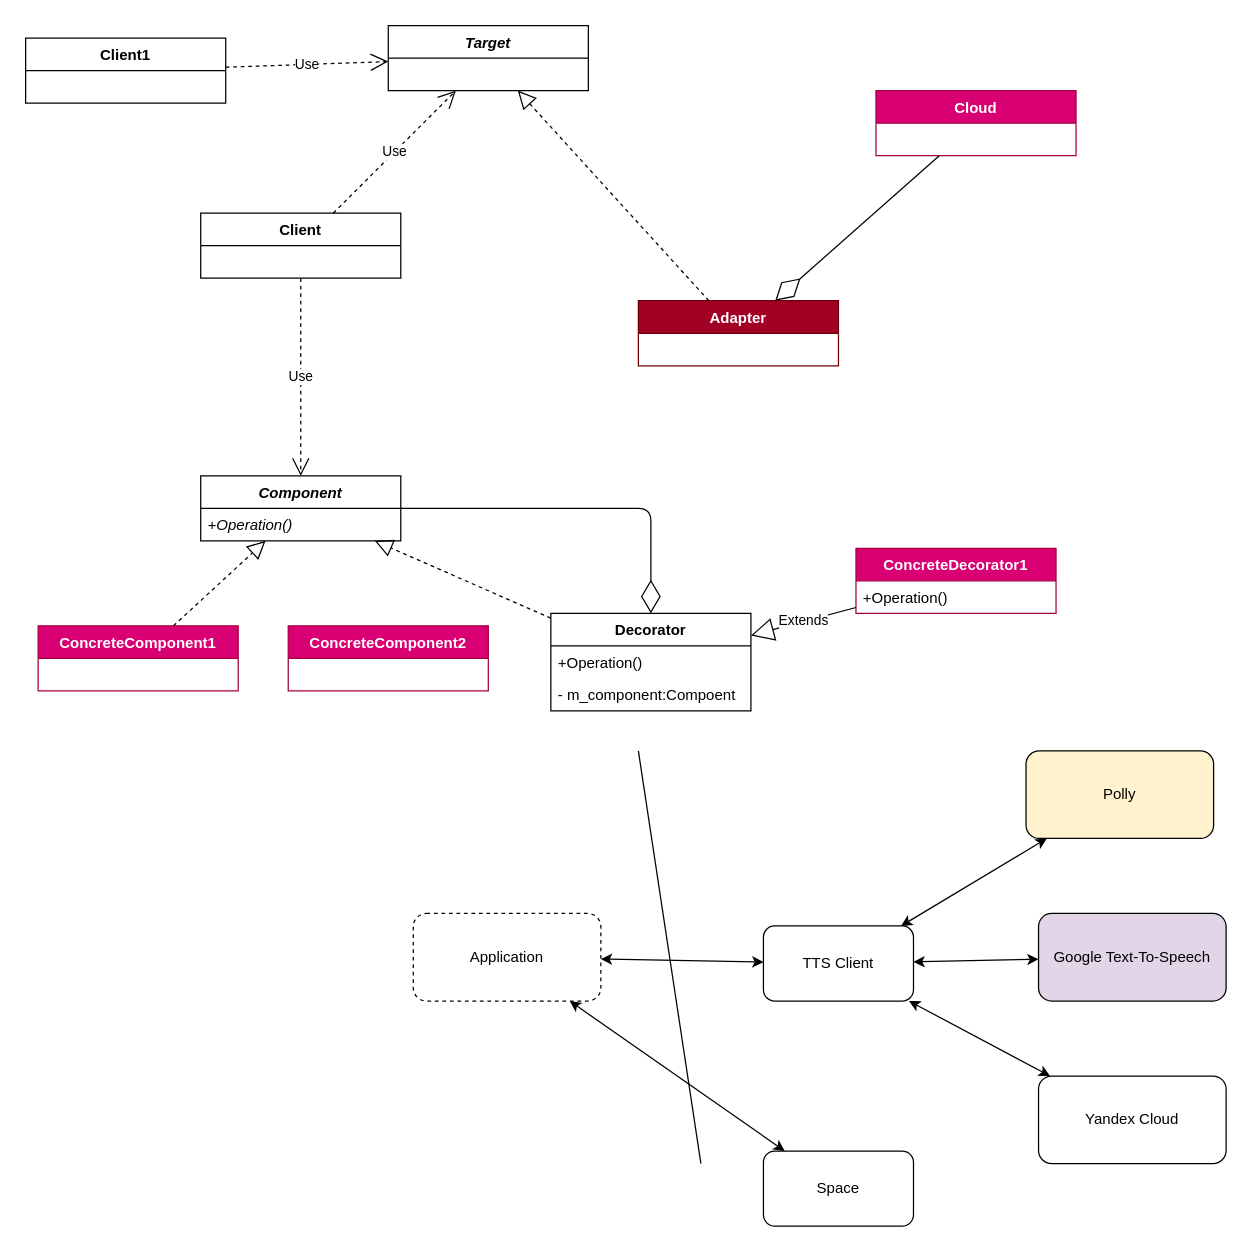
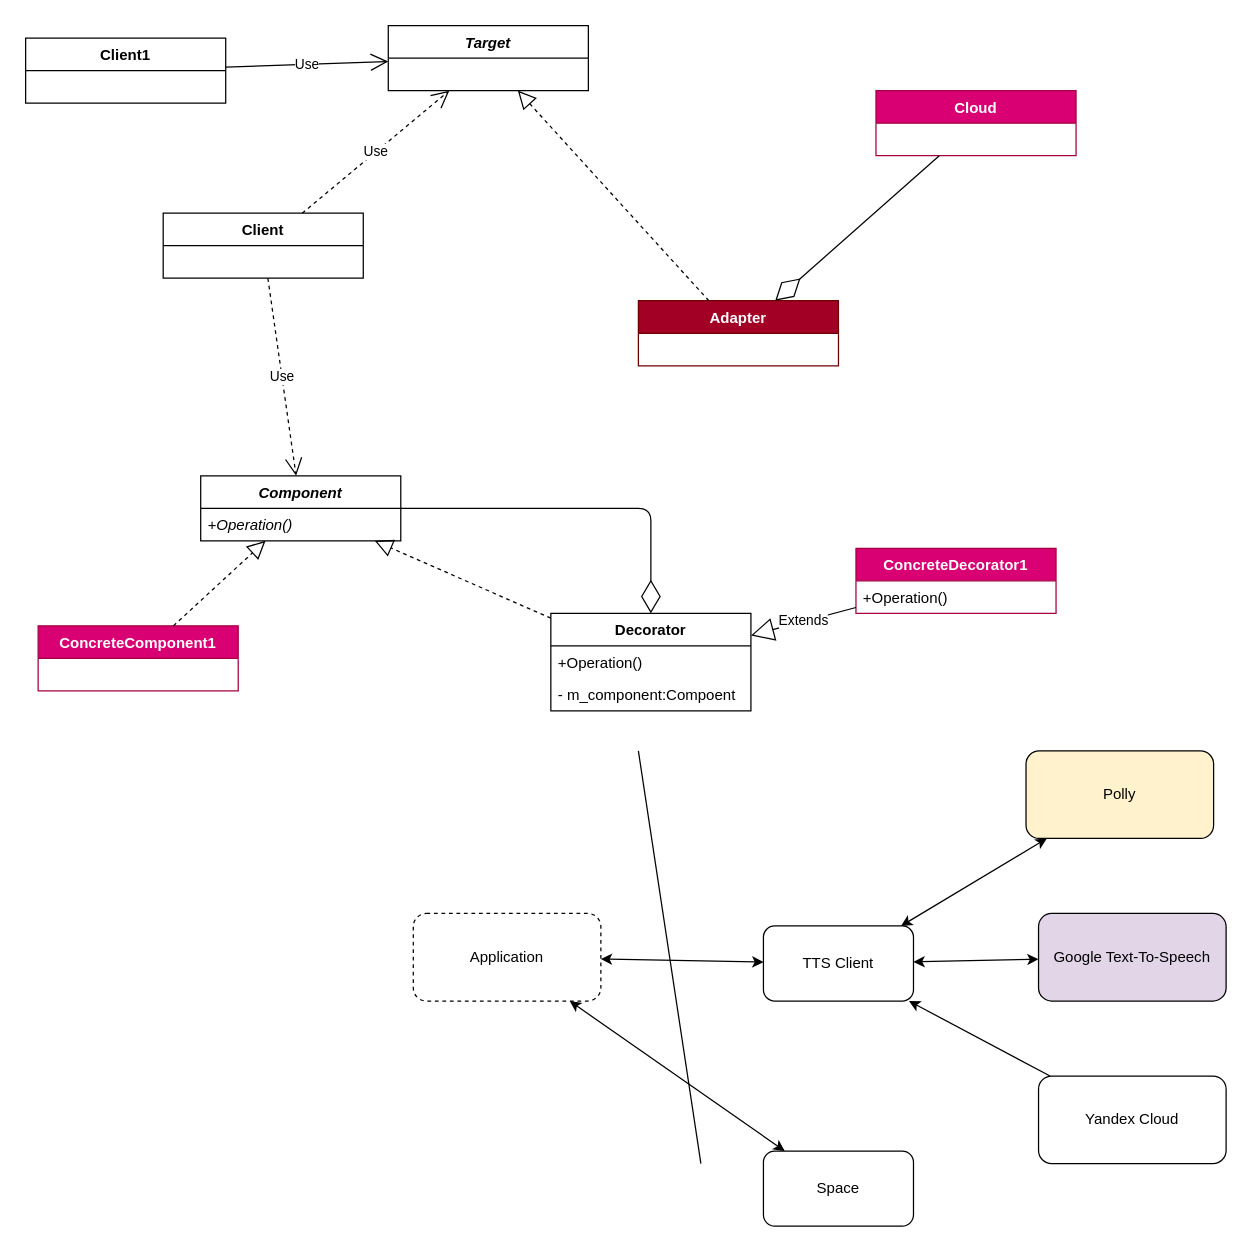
edge "Client1" -> "Target": style dashed -> solid
node "Client": moved (301, 246) -> (263, 246)
node "ConcreteComponent2": removed
edge "TTS Client" -- "Yandex Cloud": arrowhead classic -> none
